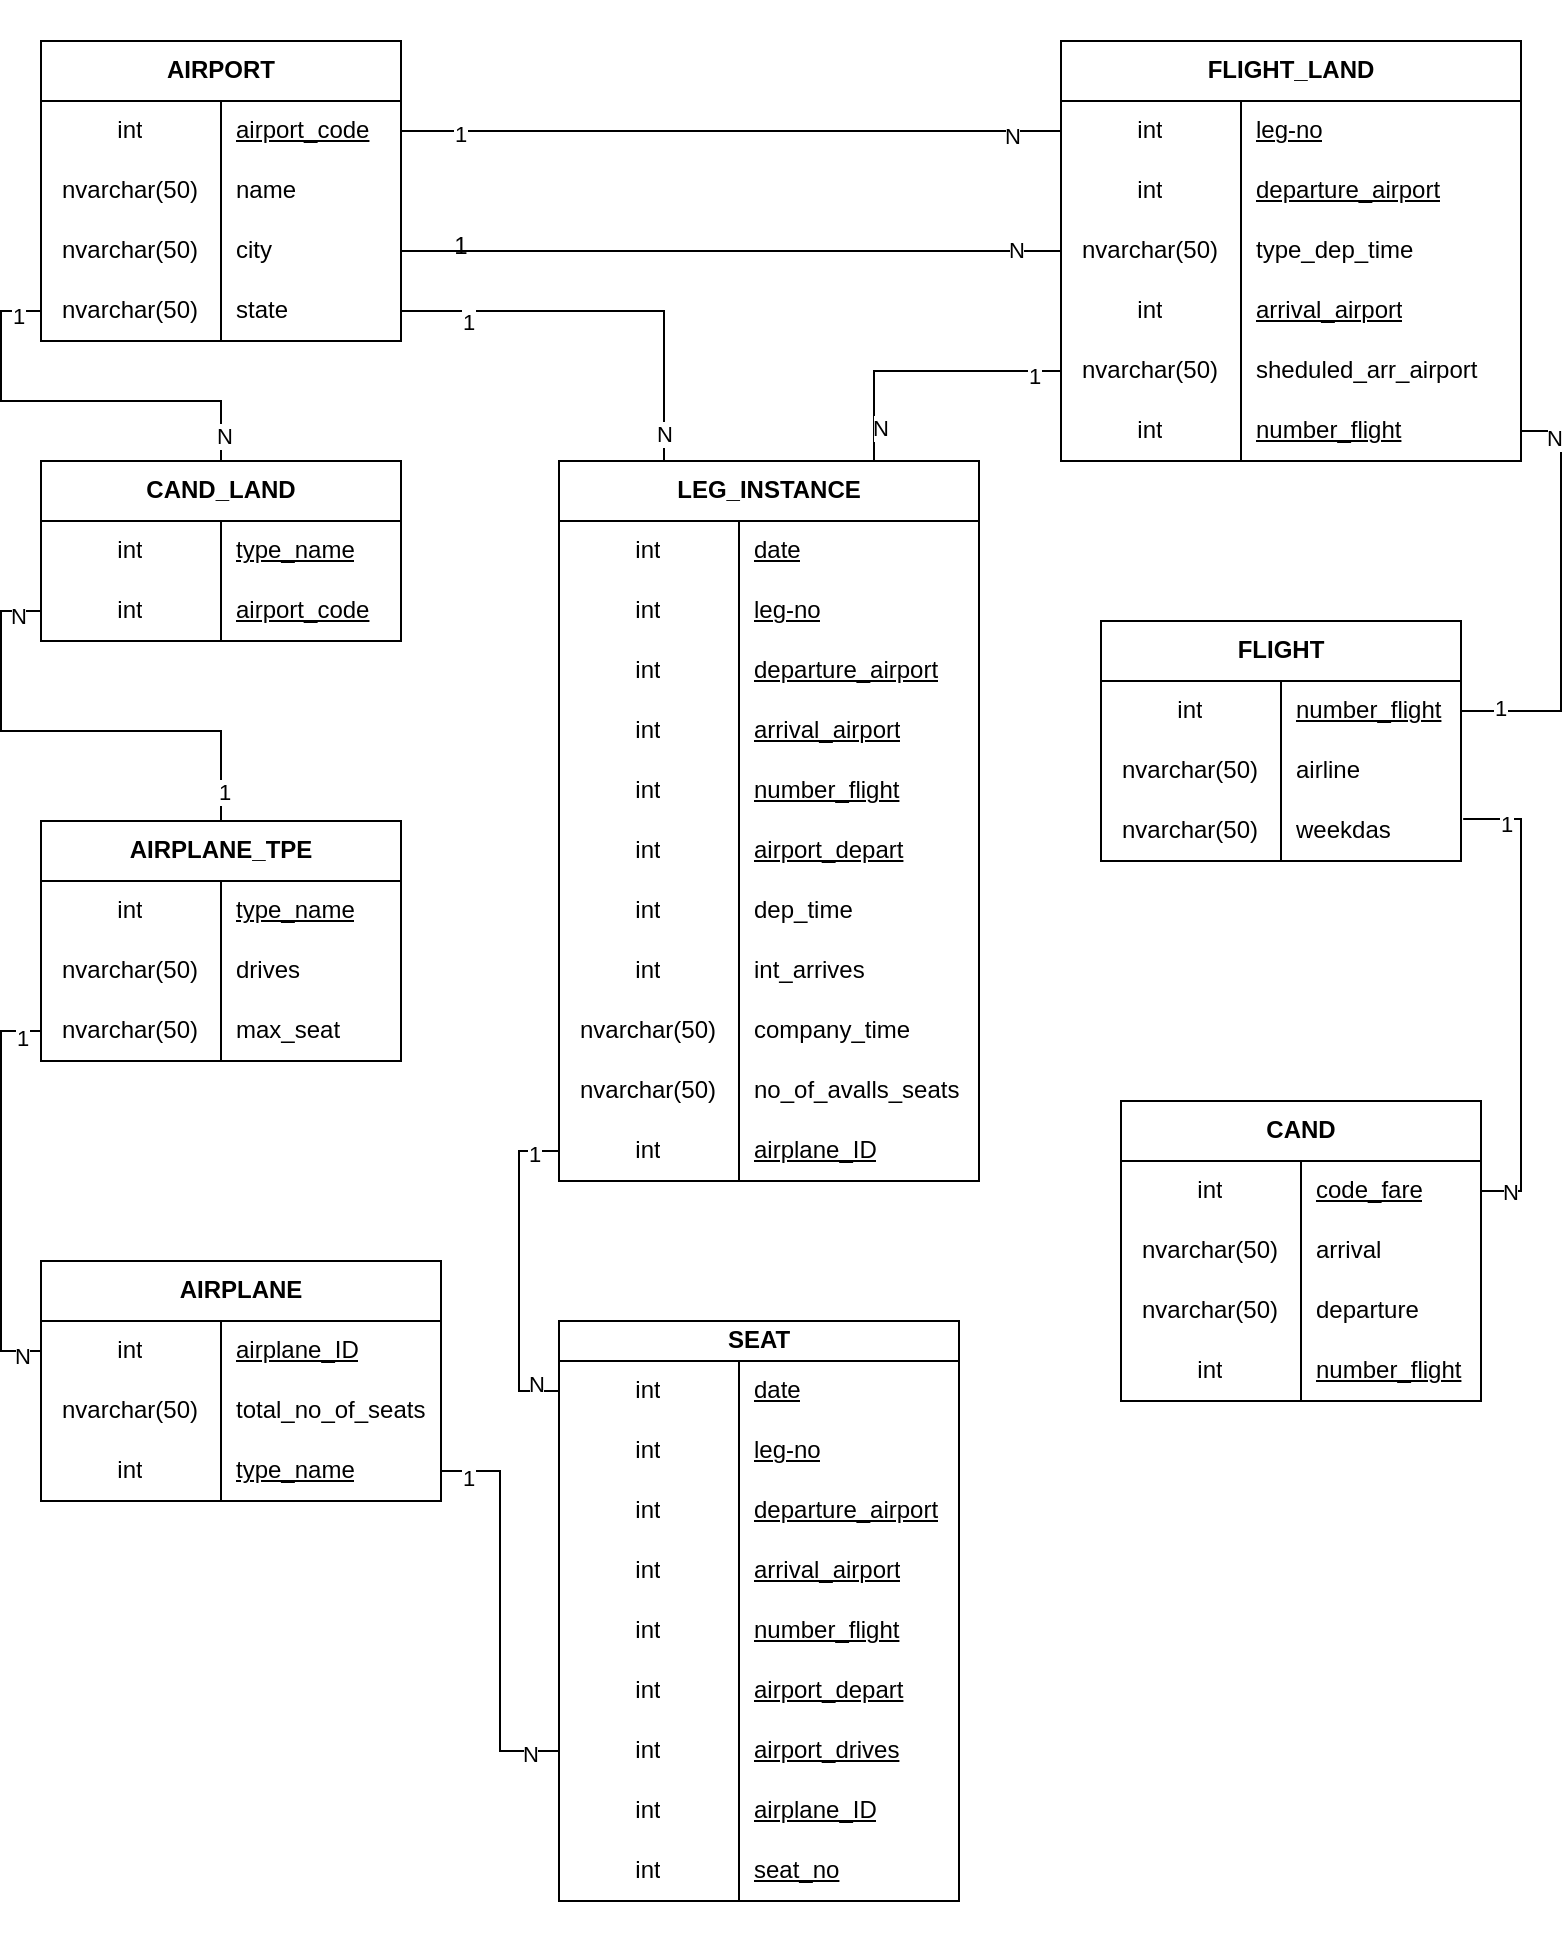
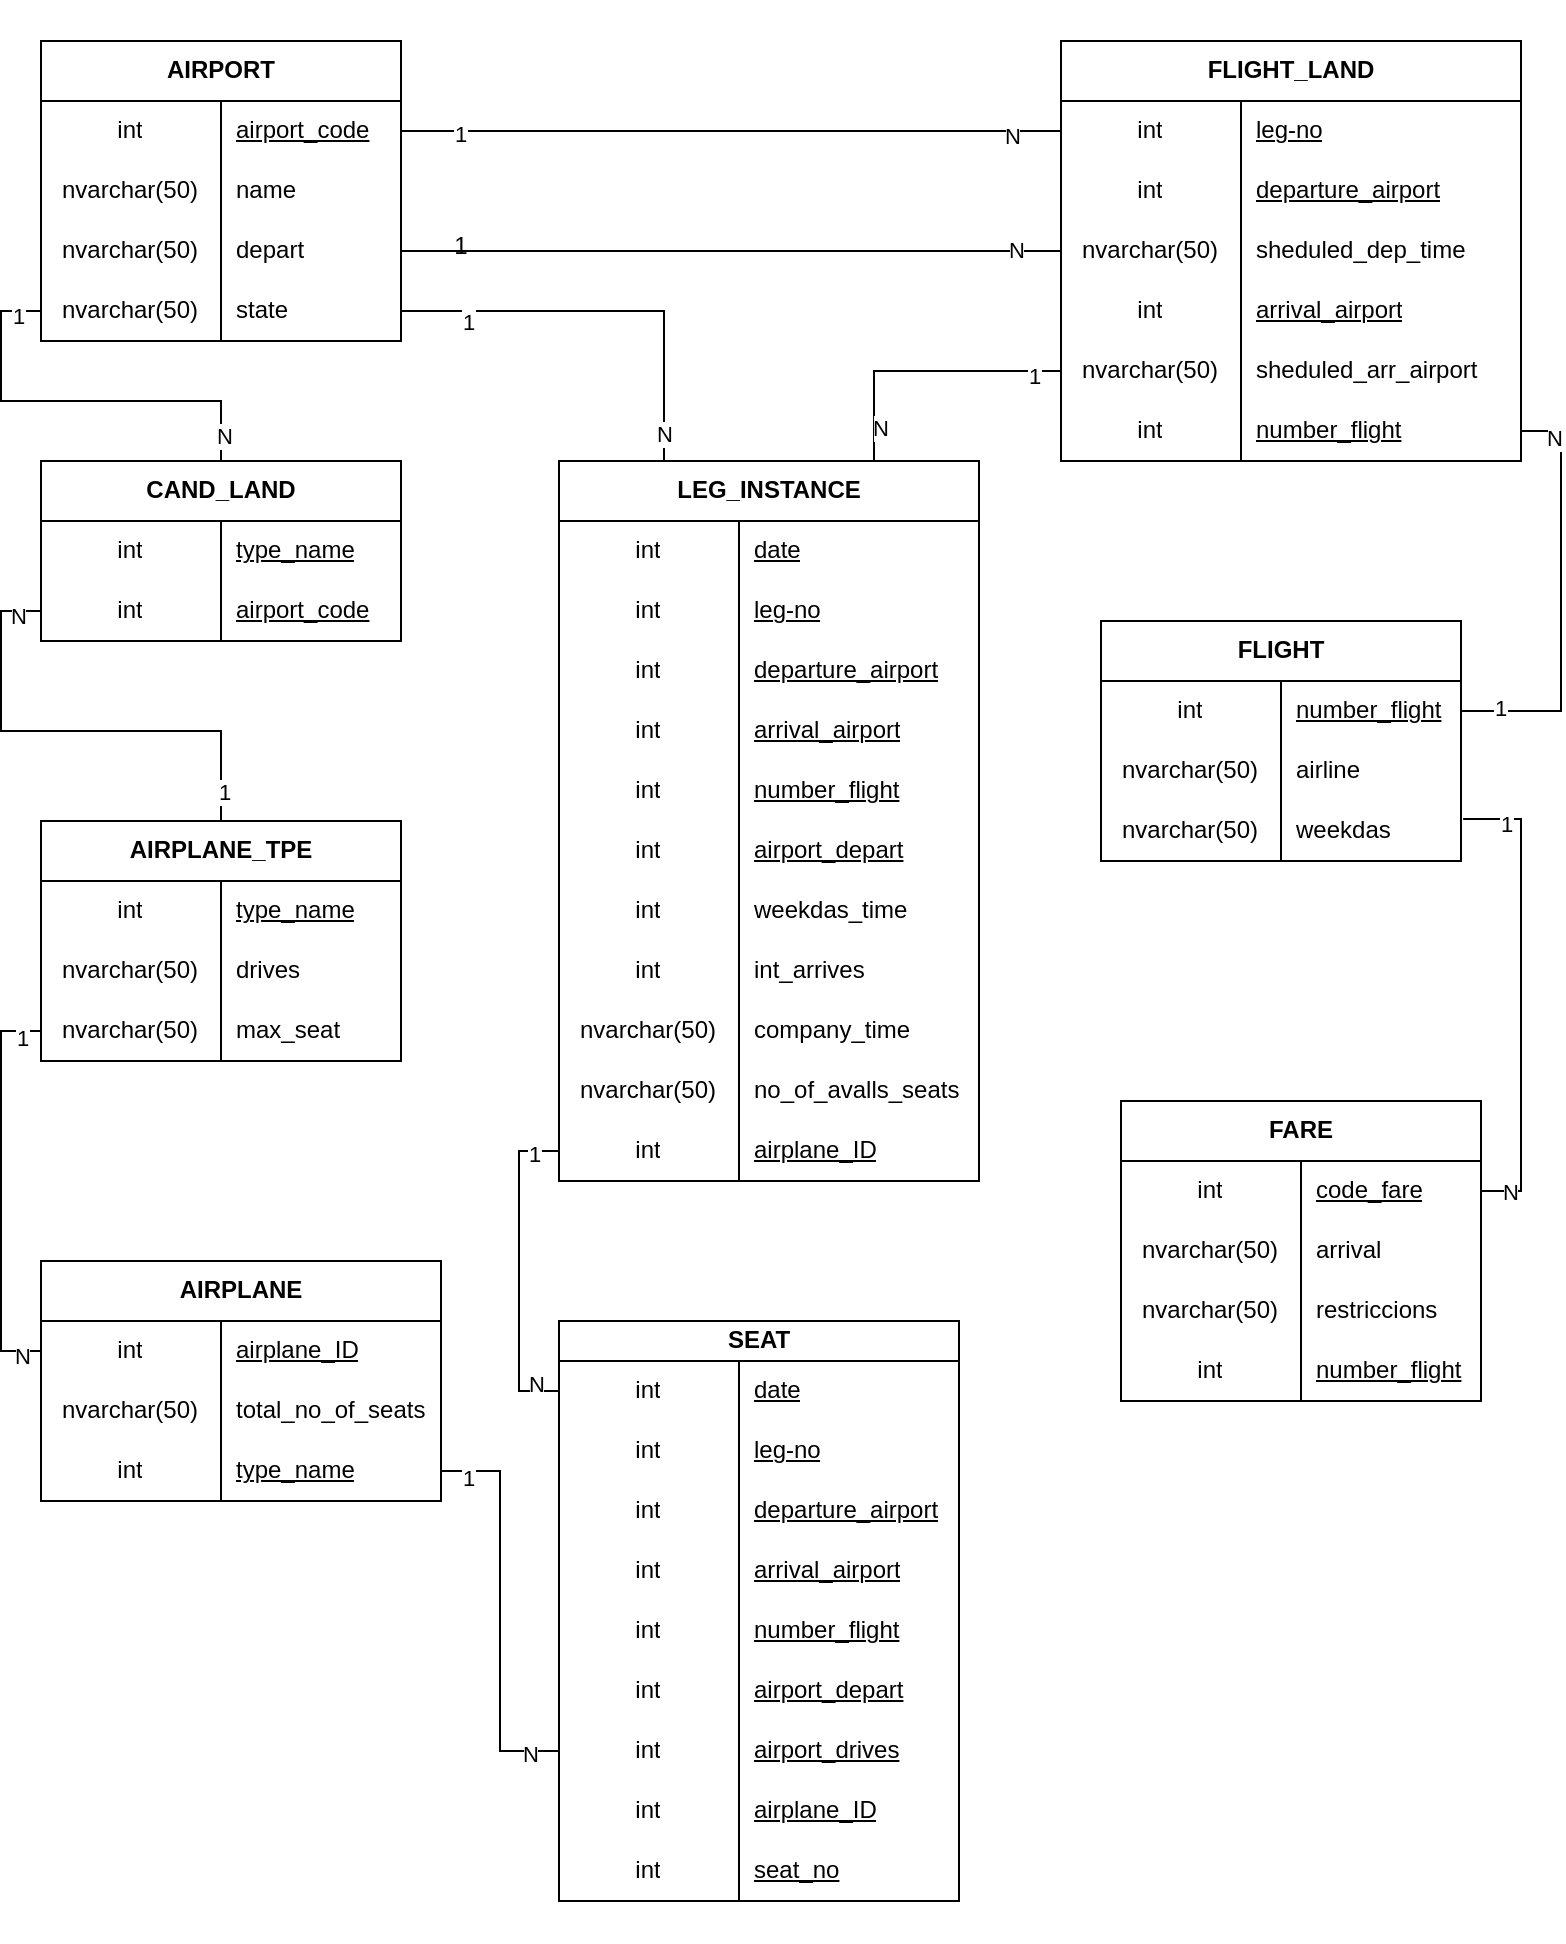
node "city": label "city" -> "depart"
node "type_dep_time": label "type_dep_time" -> "sheduled_dep_time"
node "dep_time": label "dep_time" -> "weekdas_time"
node "CAND": label "CAND" -> "FARE"
node "departure": label "departure" -> "restriccions"
